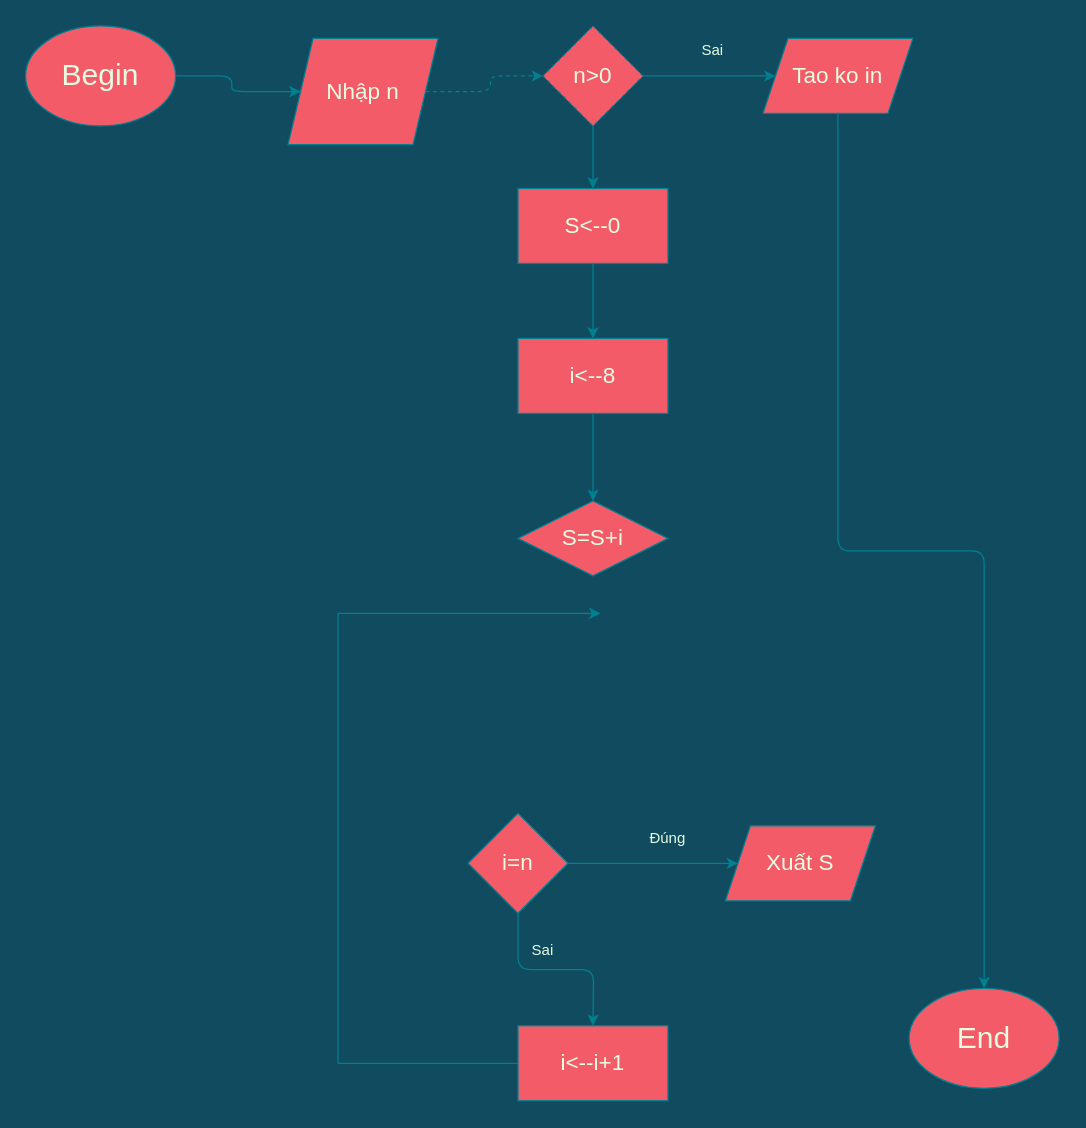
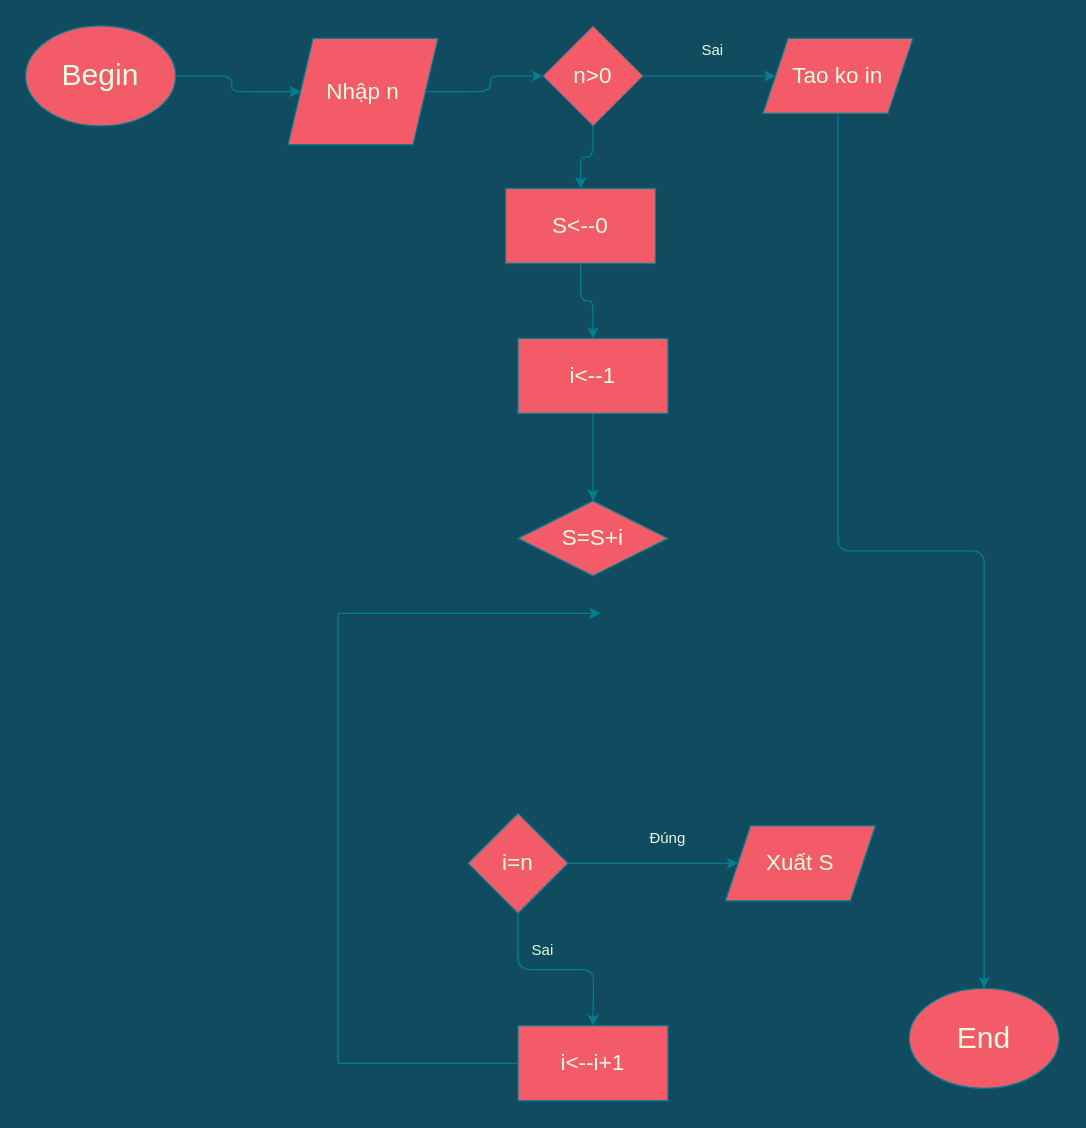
edge "Nhập n" -> "n>0": style dashed -> solid
node "S<--0": moved (593, 226) -> (581, 226)
node "i<--8": label "i<--8" -> "i<--1"
